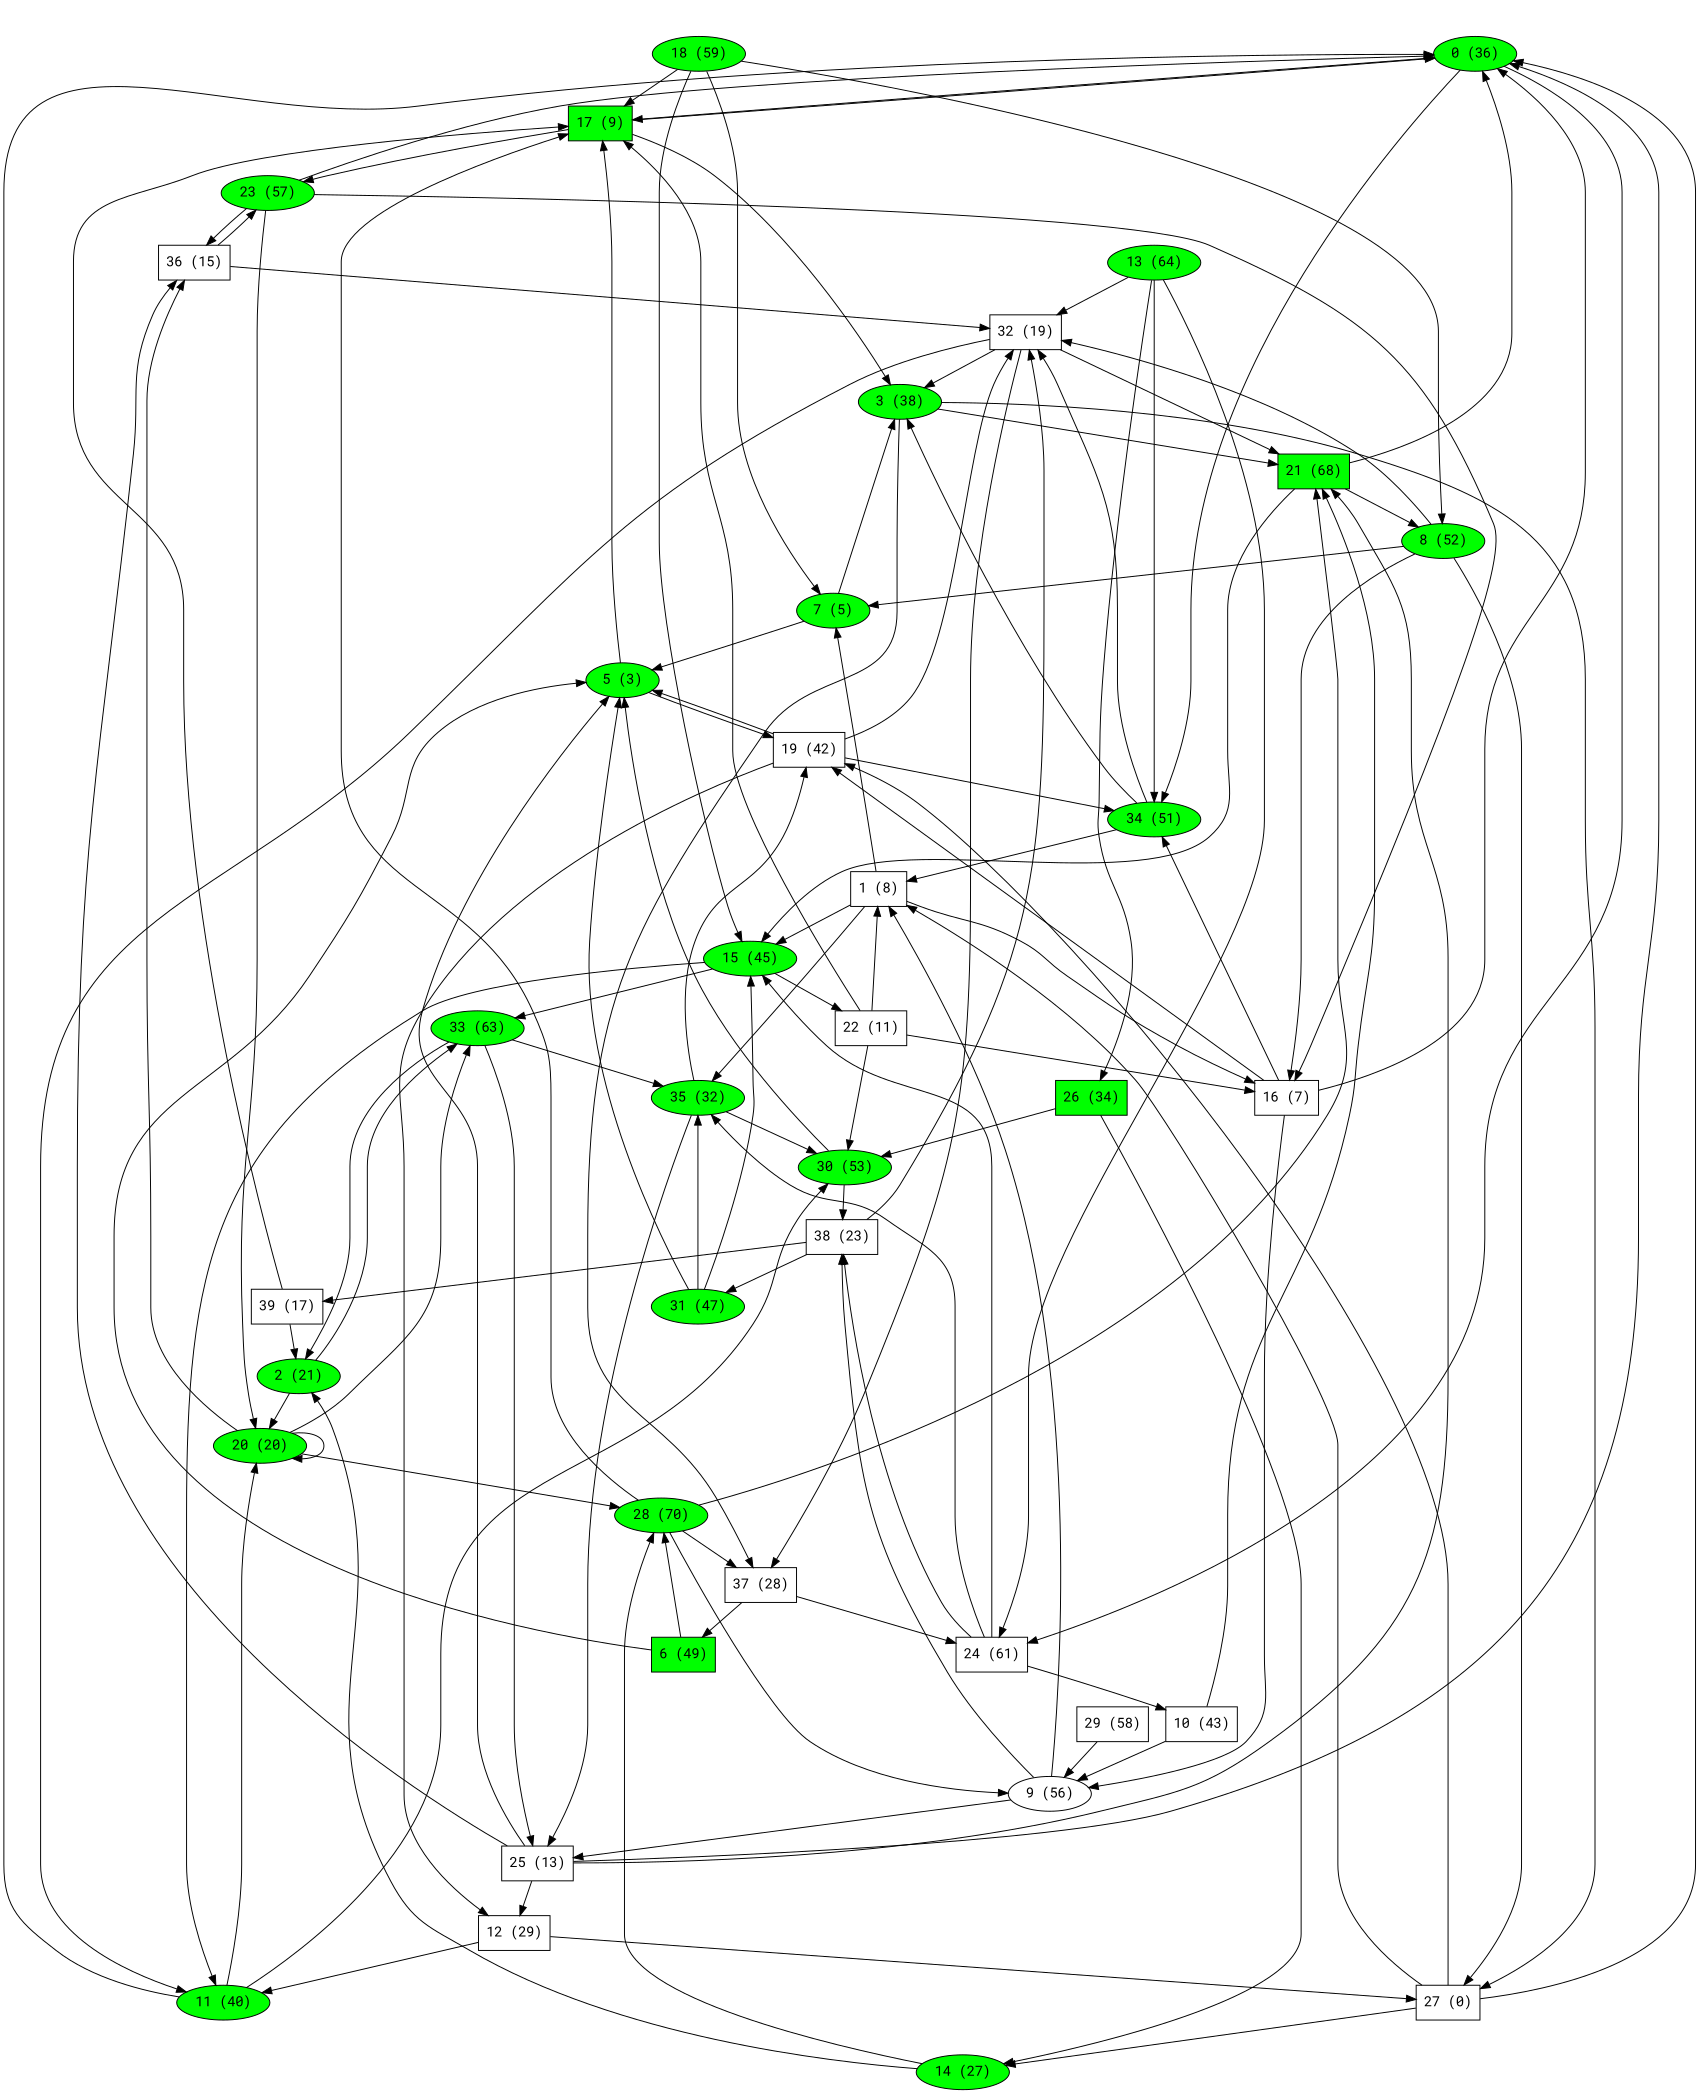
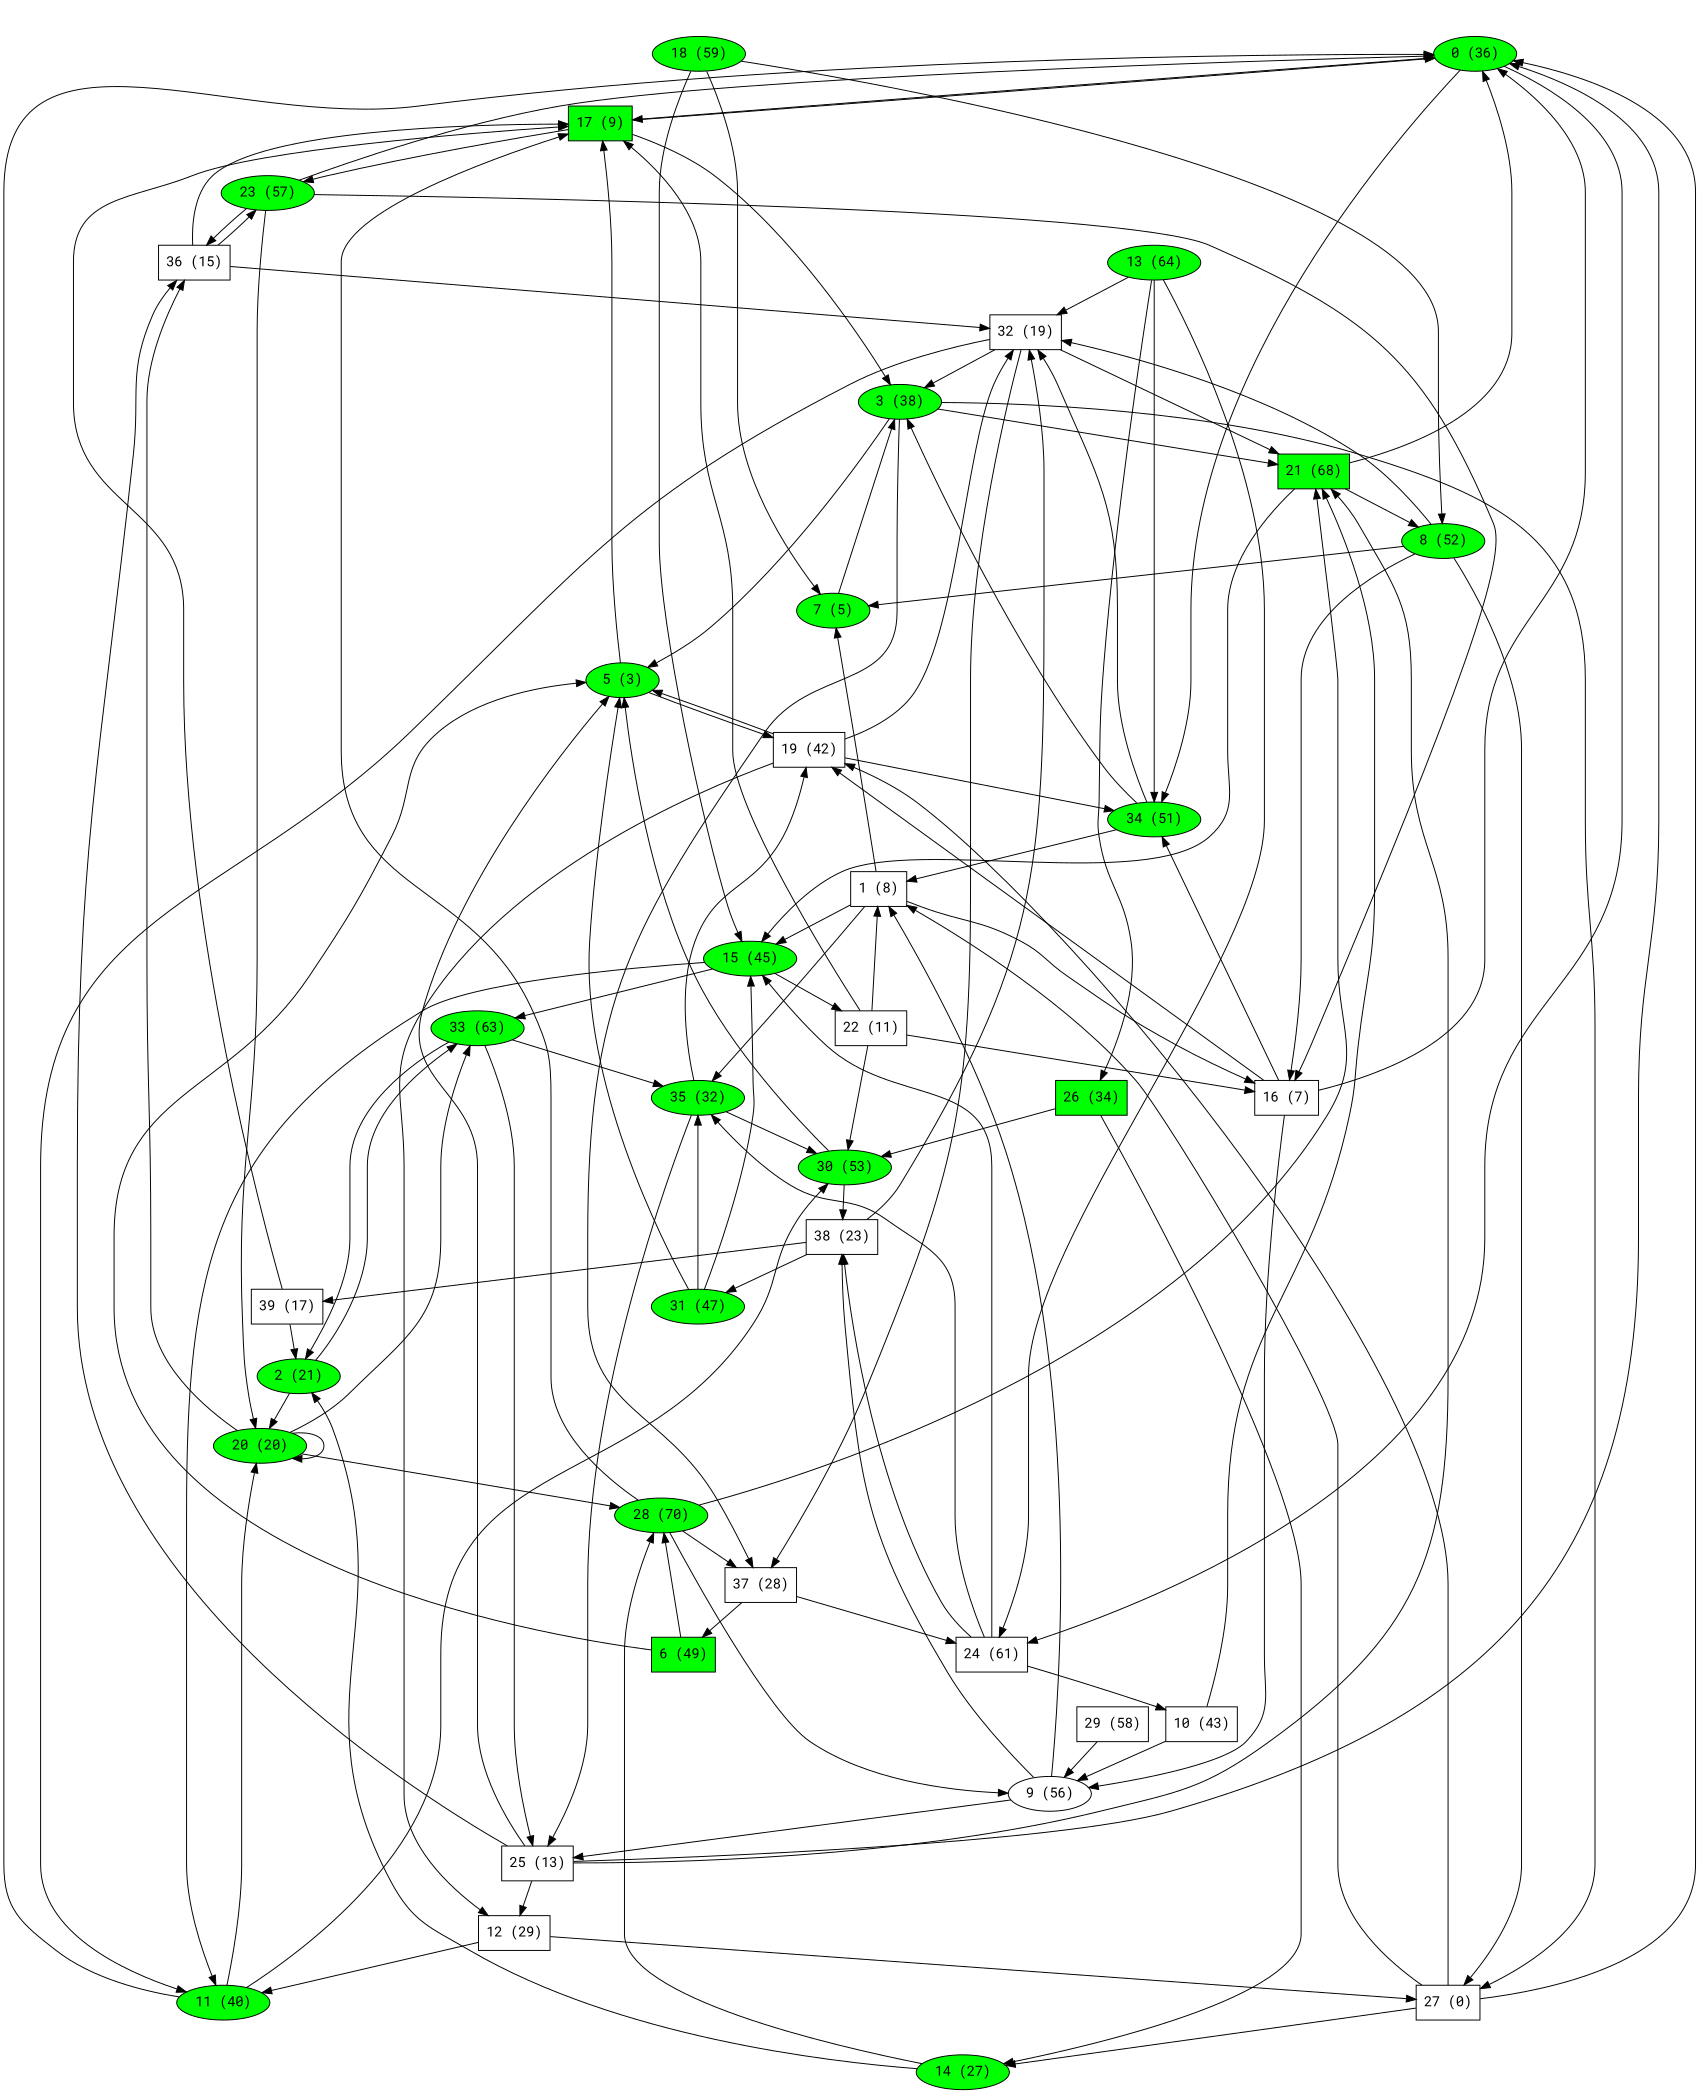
edge "18 (59)" -> "17 (9)": now "36 (15)" -> "17 (9)"
edge "7 (5)" -> "5 (3)": now "3 (38)" -> "5 (3)"
